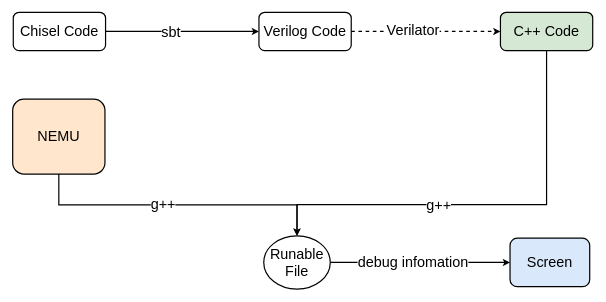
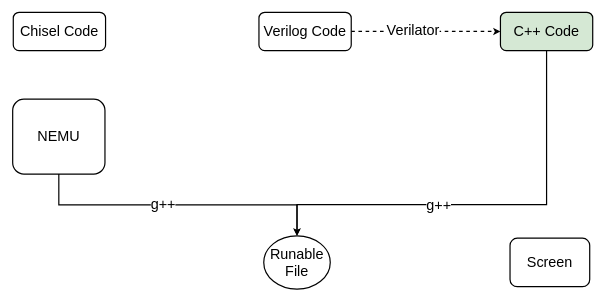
edge "Chisel Code" -> "Verilog Code": removed, label "sbt"
node "NEMU": fillcolor #ffe6cc -> #ffffff
edge "Runable File" -> "Screen": removed, label "debug infomation"
node "Screen": fillcolor #dae8fc -> #ffffff
